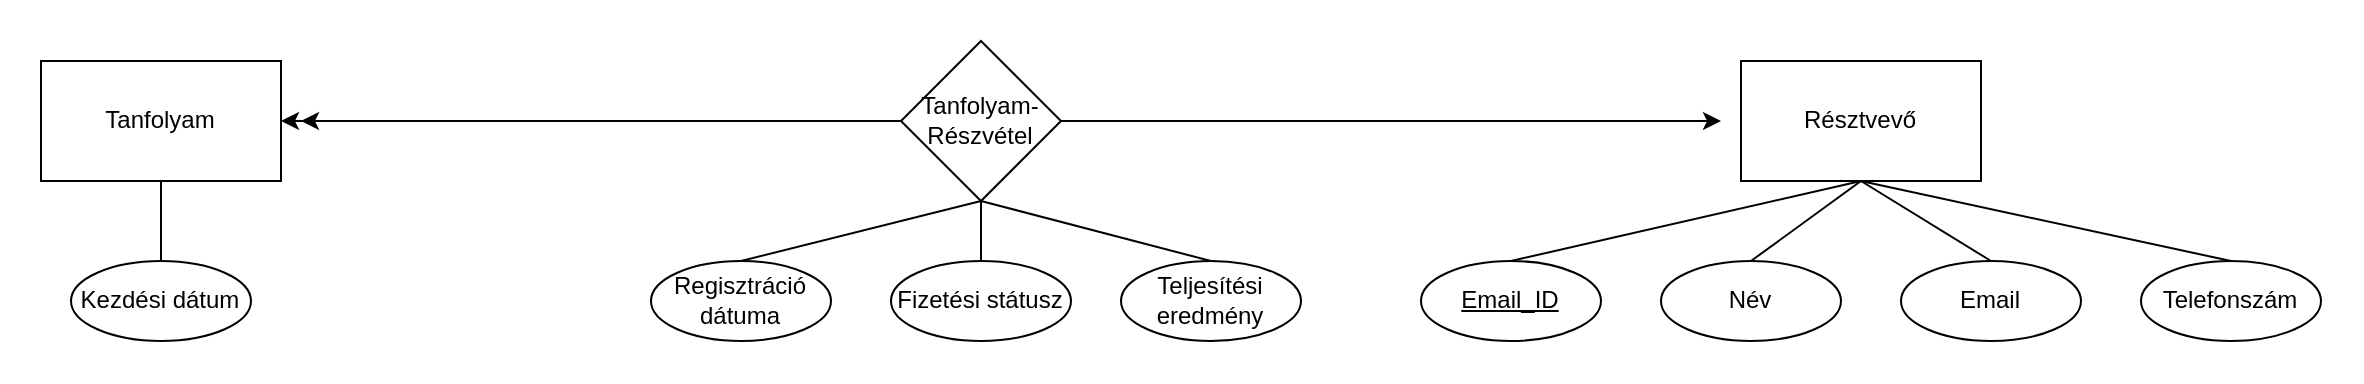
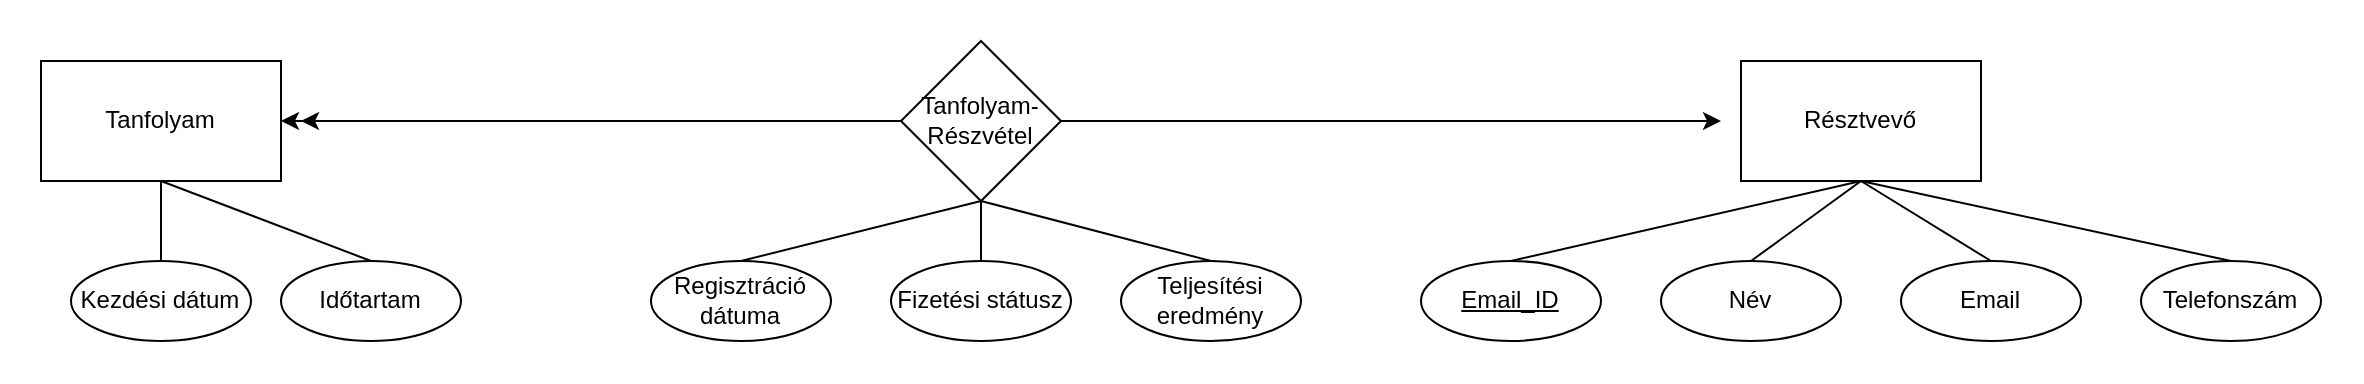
edge "Tanfolyam" -- "Időtartam": added
node "Időtartam": added
